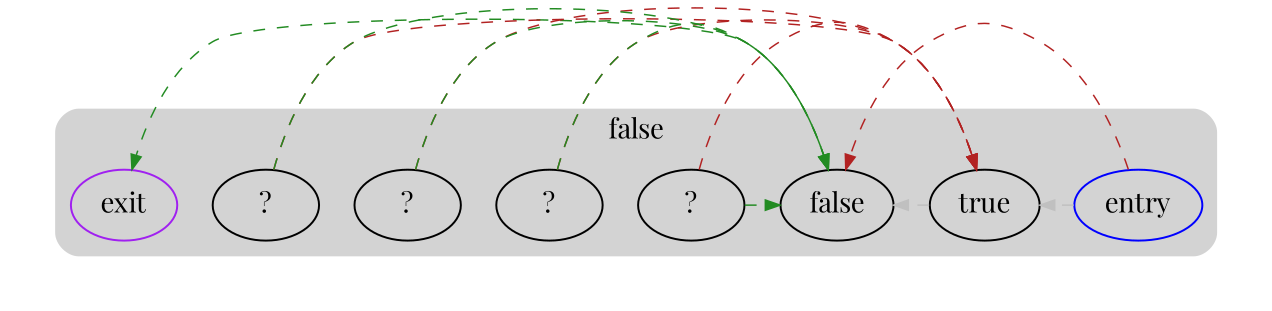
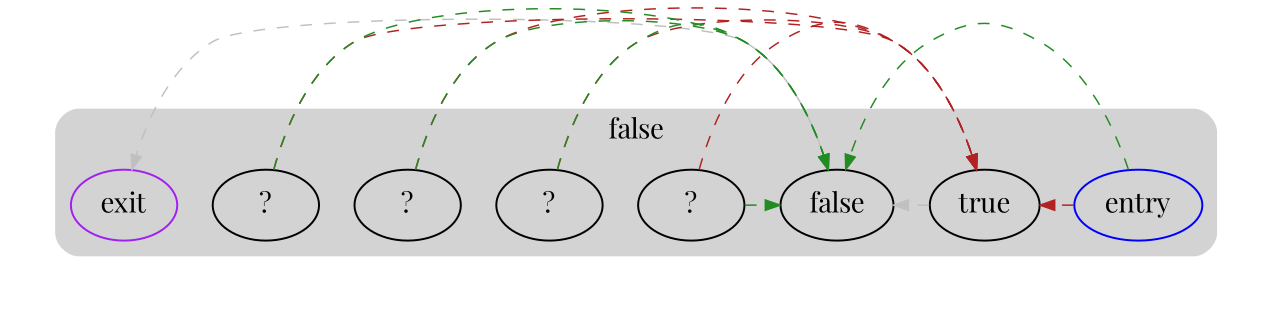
edge "false" -> "exit": color forestgreen -> gray
edge "entry" -> "false": color firebrick -> forestgreen
edge "entry" -> "true": color gray -> firebrick
